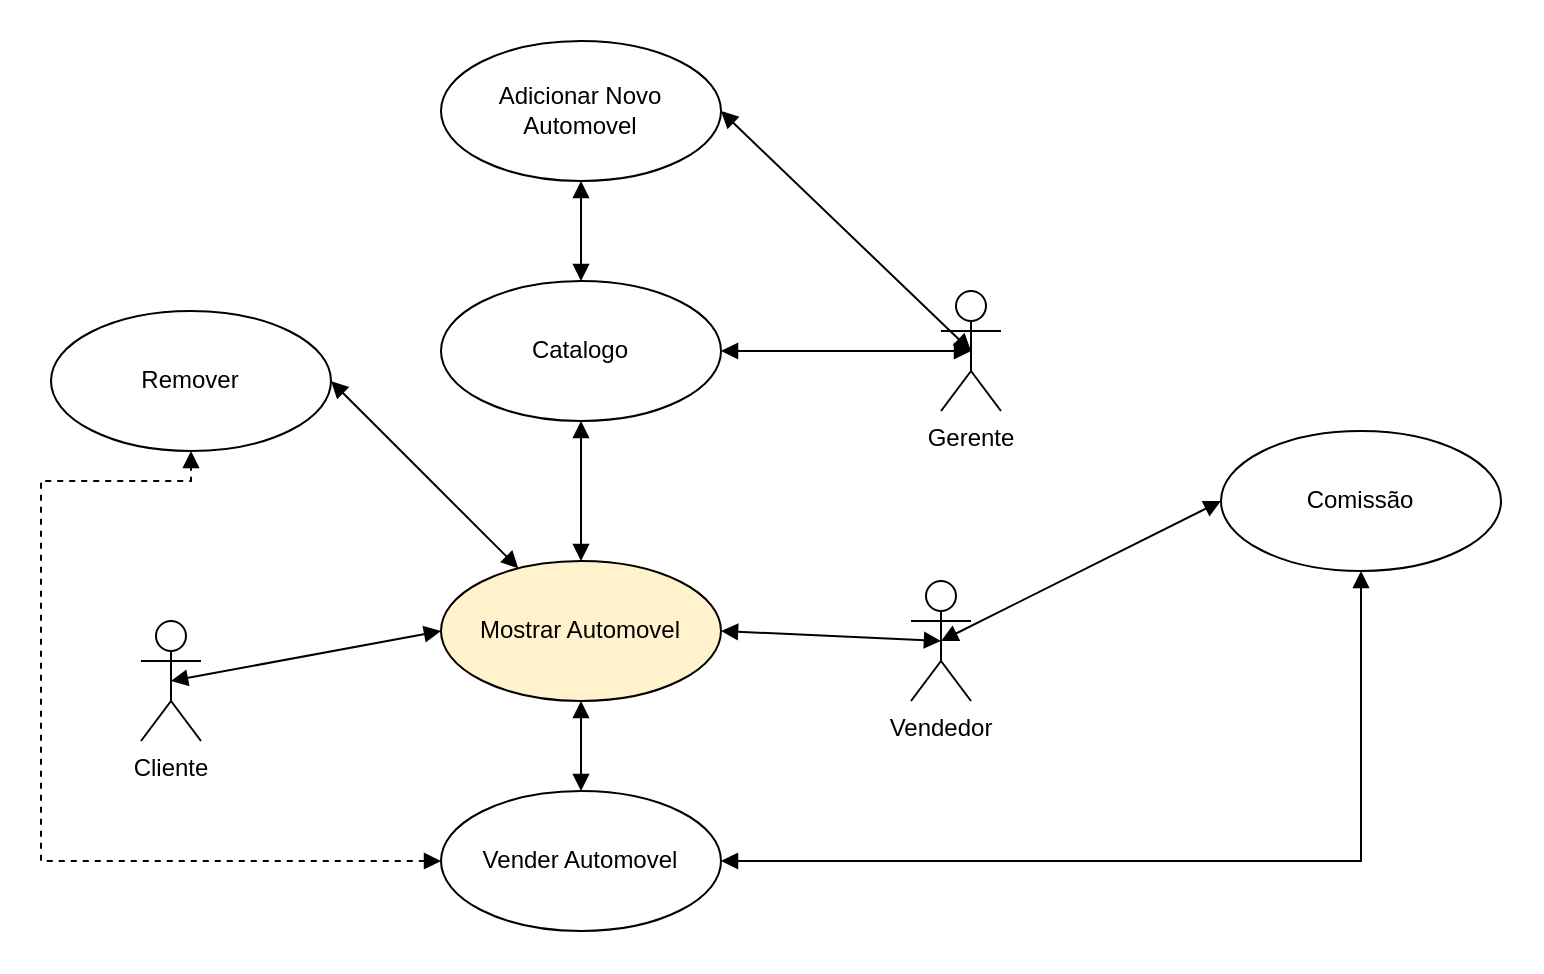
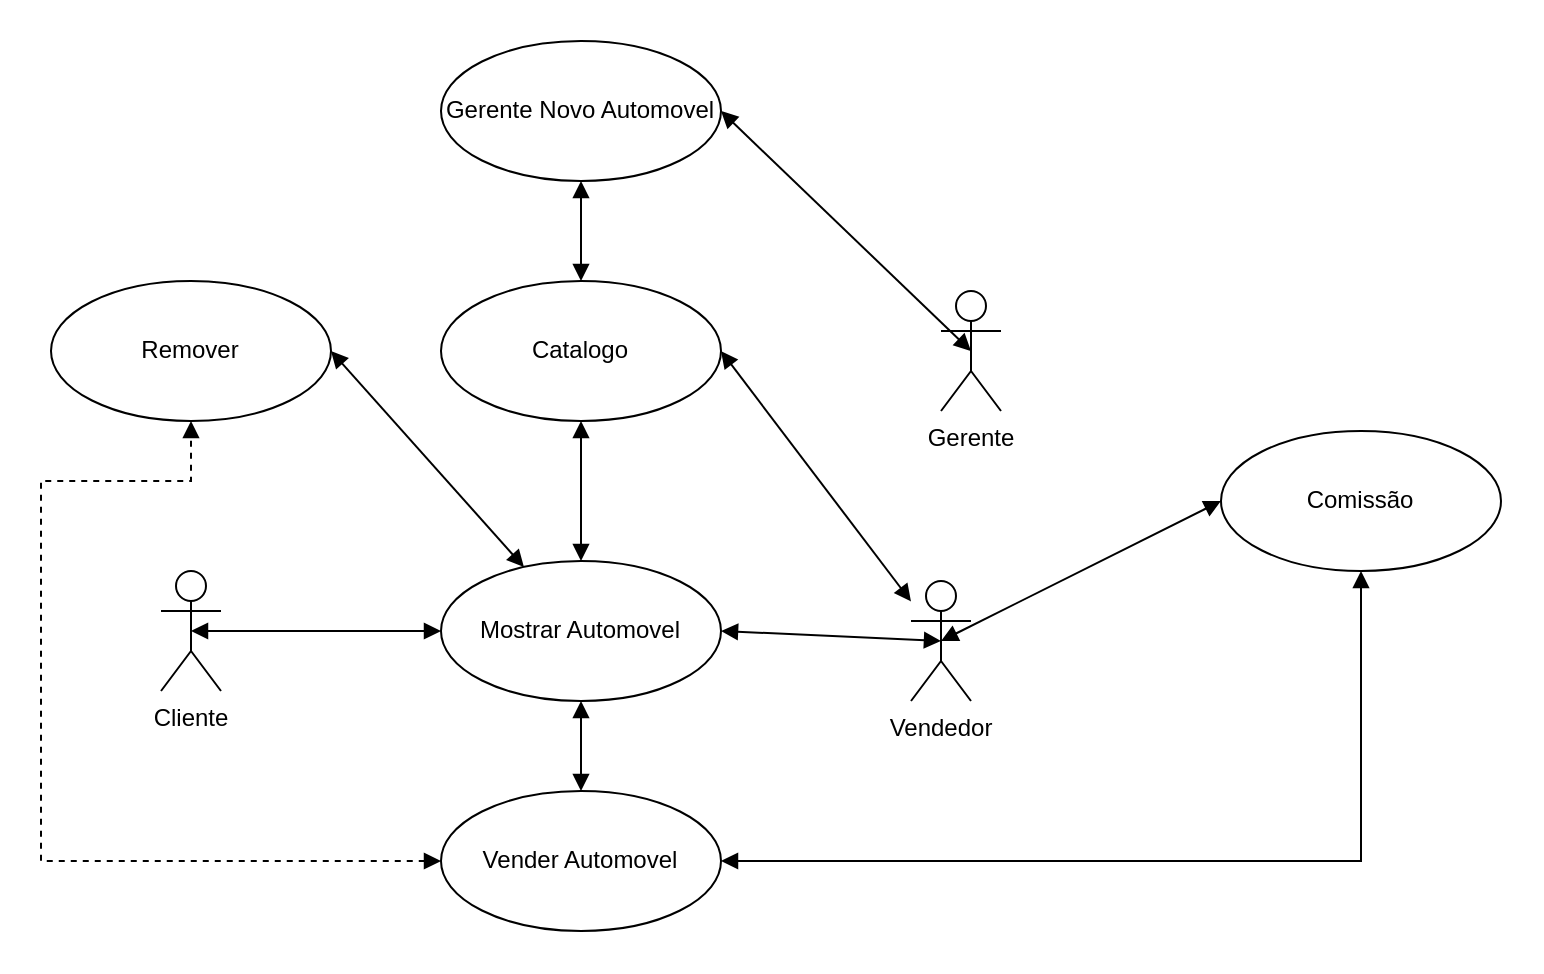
node "Adicionar Novo Automovel": label "Adicionar Novo Automovel" -> "Gerente Novo Automovel"
edge "Catalogo" -- "Gerente": now "Catalogo" -- "Vendedor"
node "Remover": moved (191, 381) -> (191, 351)
node "Mostrar Automovel": fillcolor #fff2cc -> #ffffff
node "Cliente": moved (171, 681) -> (191, 631)
